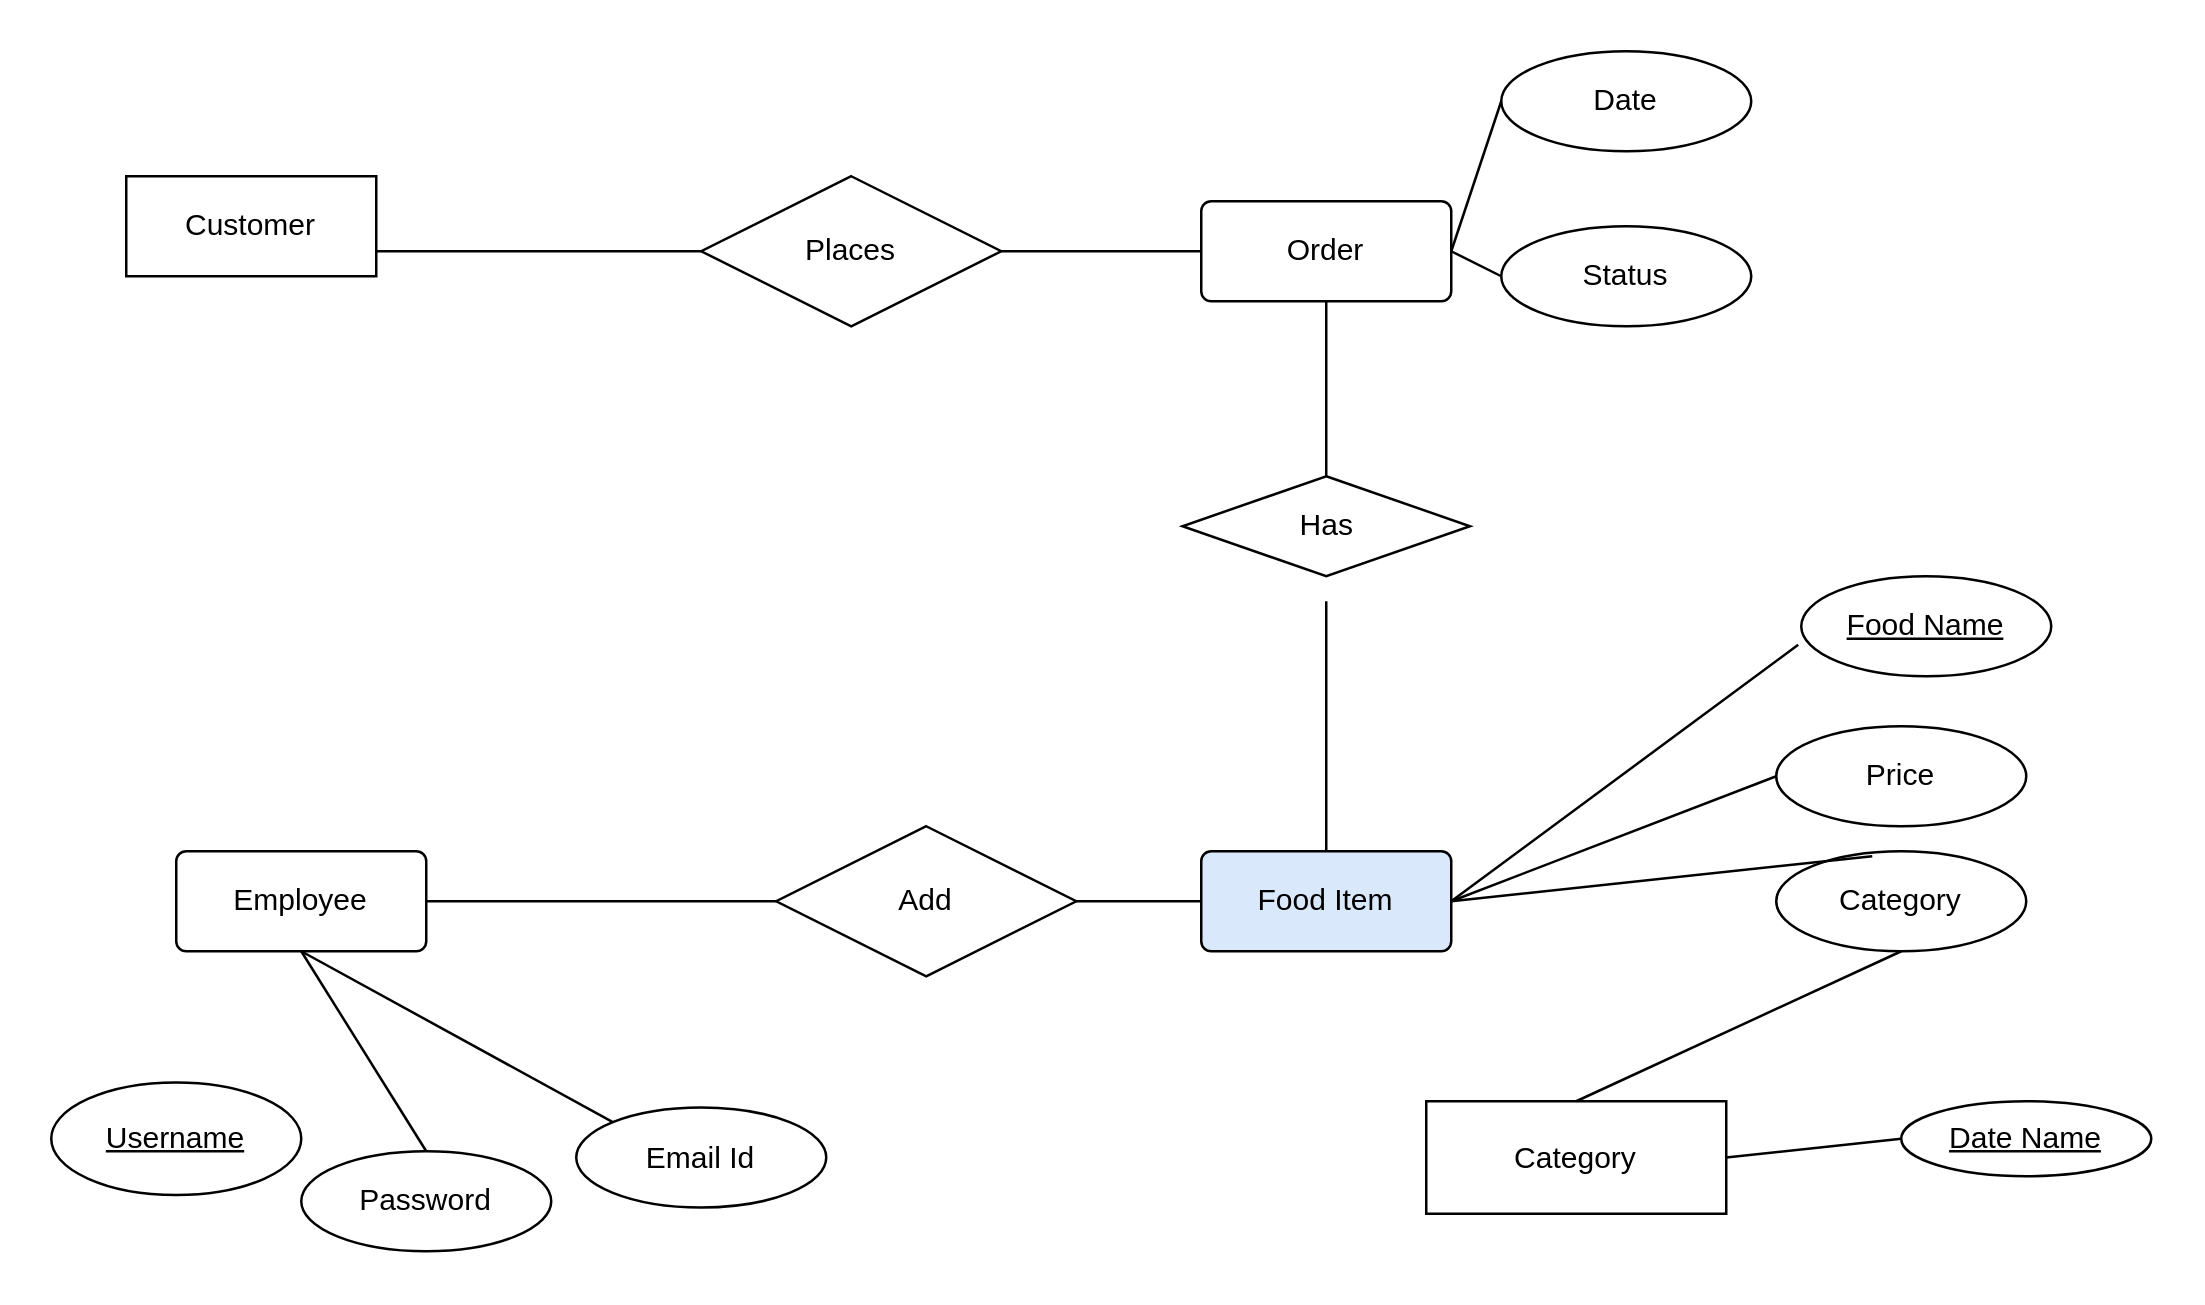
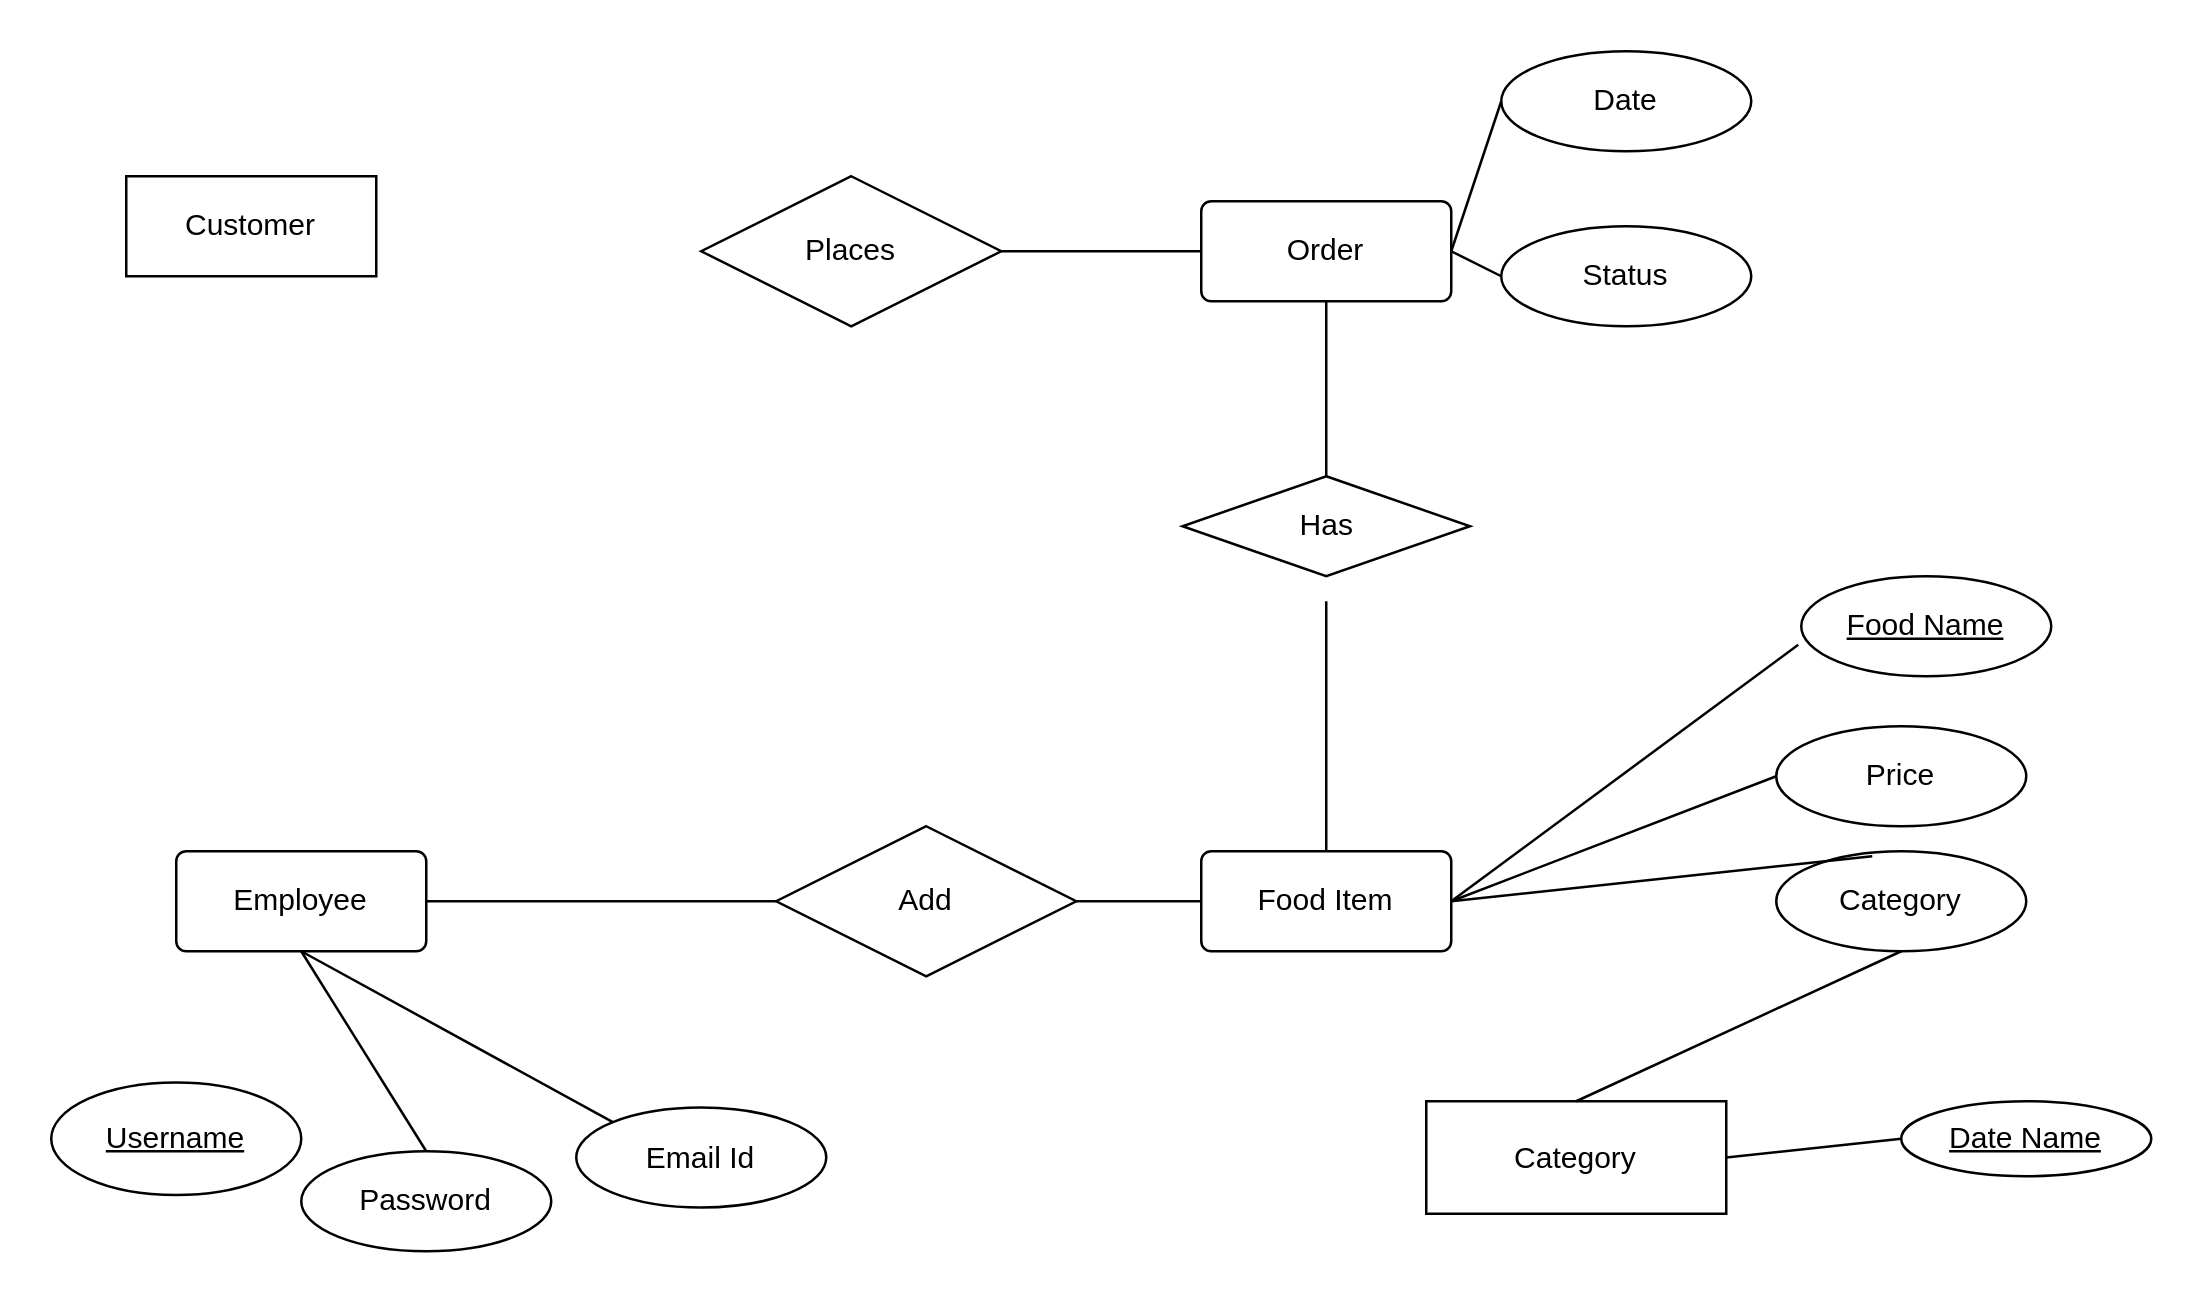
edge "Customer" -- "Places": removed
node "Food Item": fillcolor #dae8fc -> #ffffff
